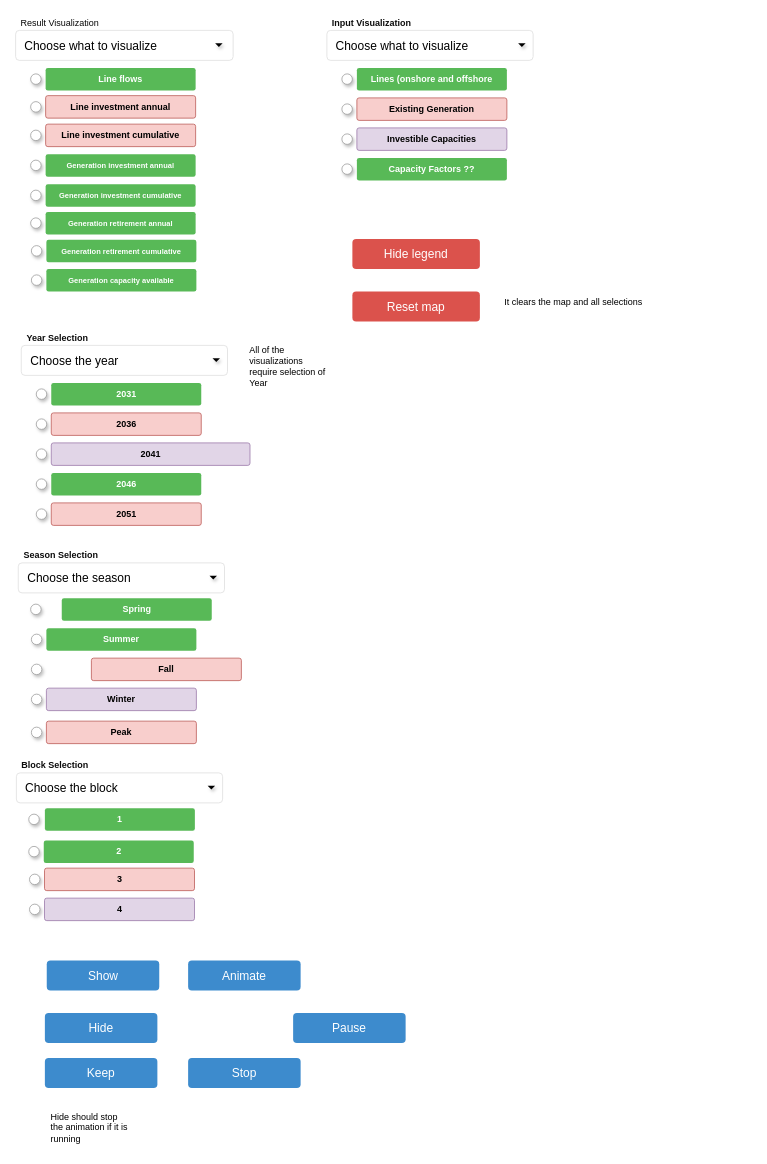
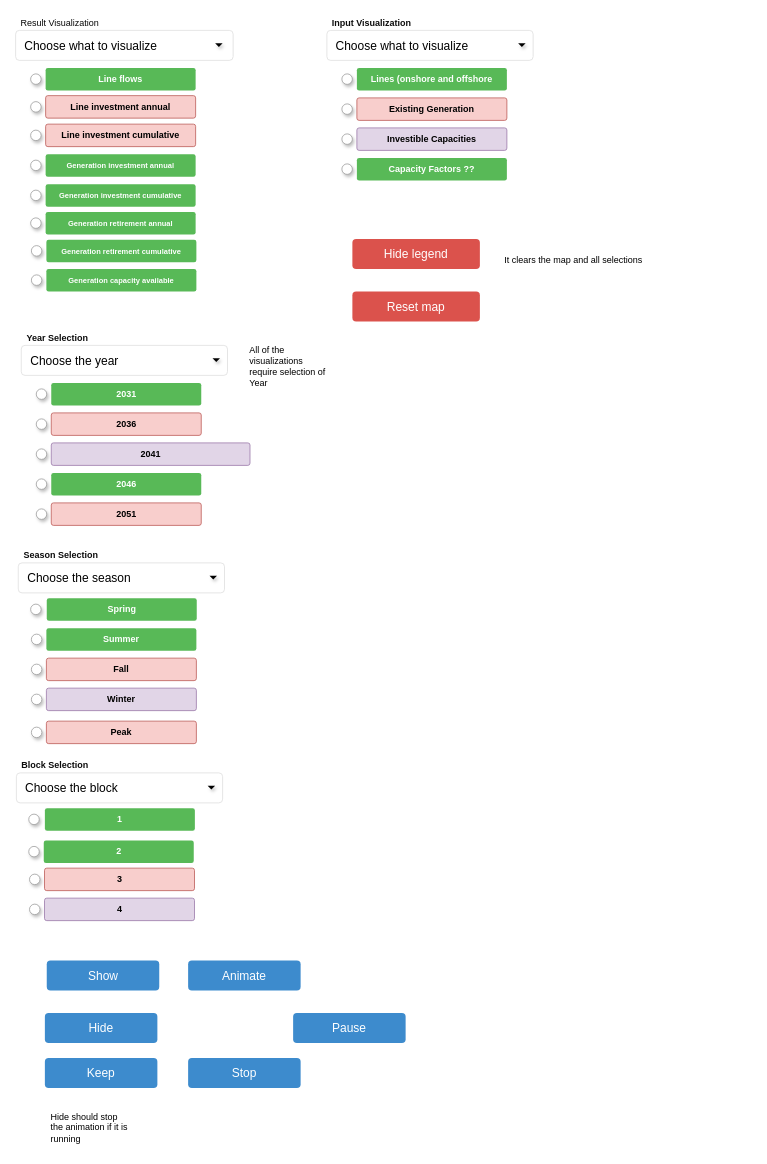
node "It clears the map and all selections": moved (627, 306) -> (627, 265)
node "Spring": moved (137, 609) -> (122, 609)
node "Fall": moved (166, 669) -> (121, 669)
